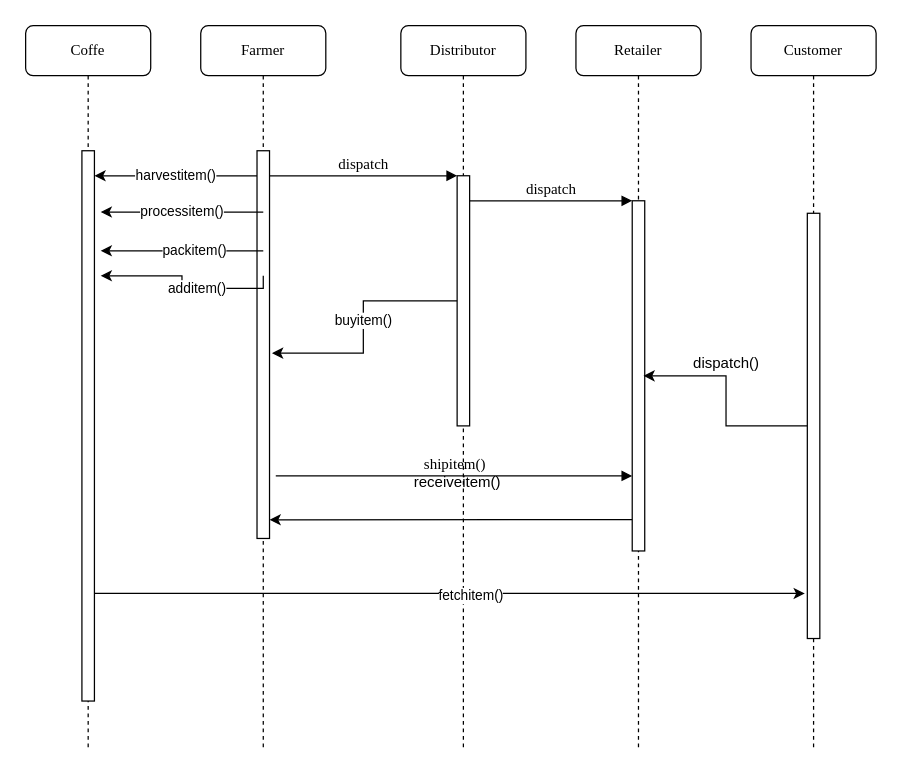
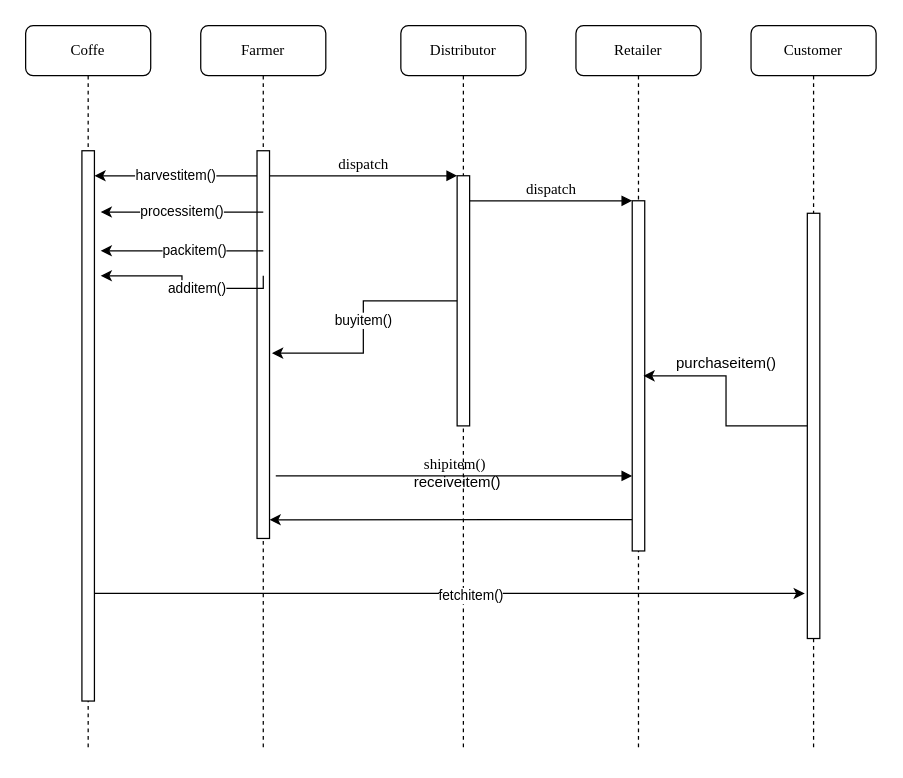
node "dispatch()": label "dispatch()" -> "purchaseitem()"
